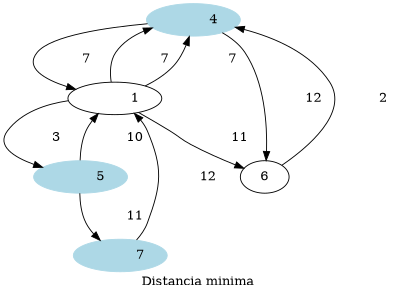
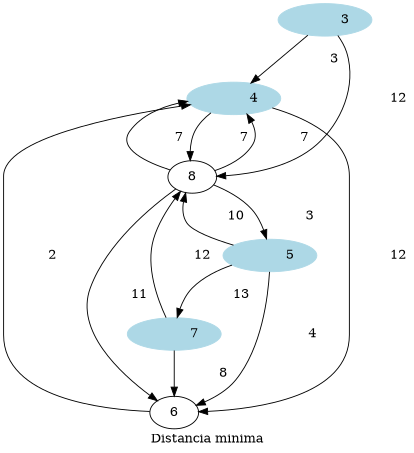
node "3": added
node "1": label "1" -> "8"
edge "5" -- "7": label "          11 " -> "          13 "
edge "5" -- "6": added, label "4"
edge "7" -- "6": added, label "8"
